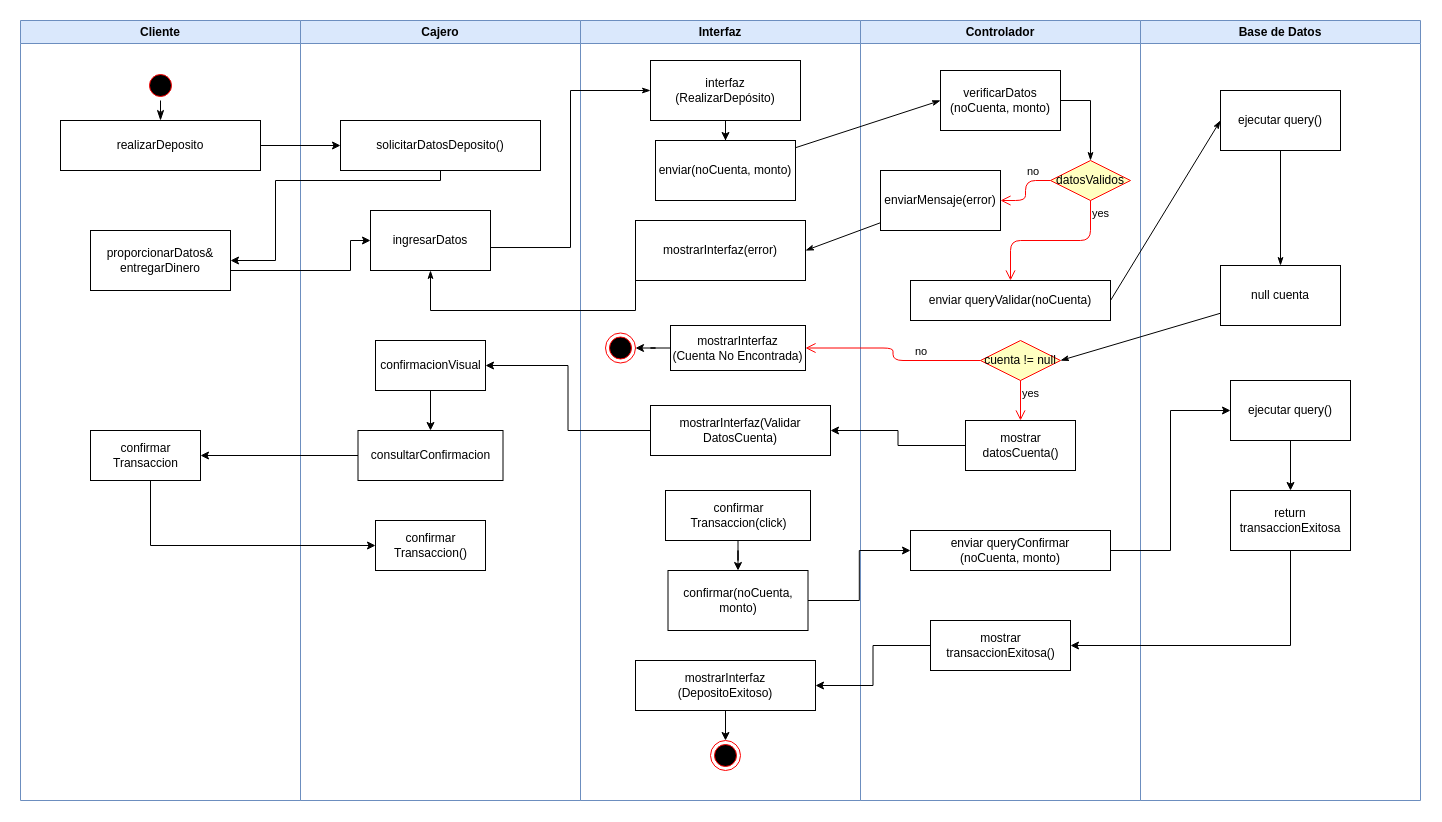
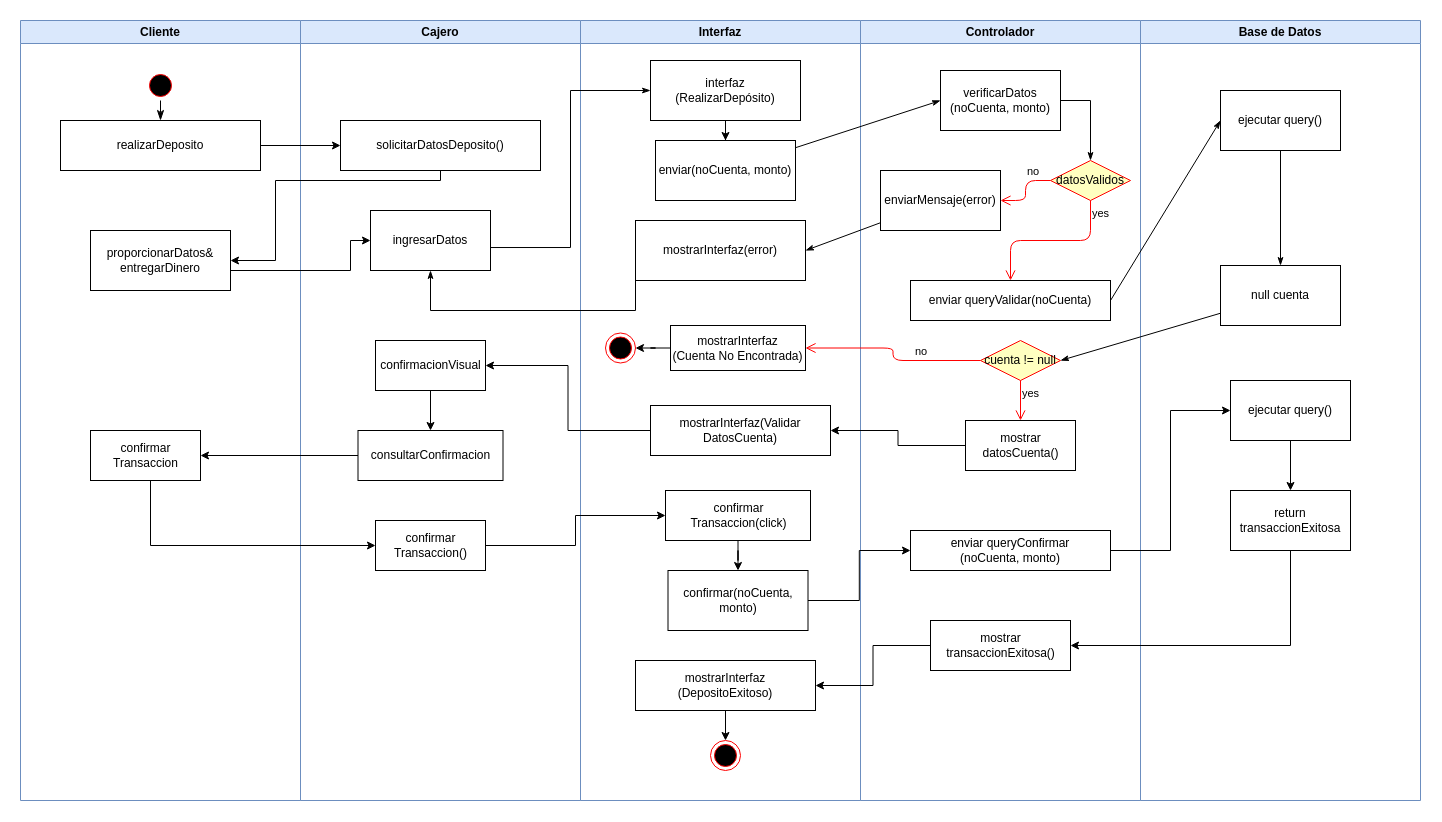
edge "confirmar Transaccion()" -> "confirmar Transaccion(click)": added
